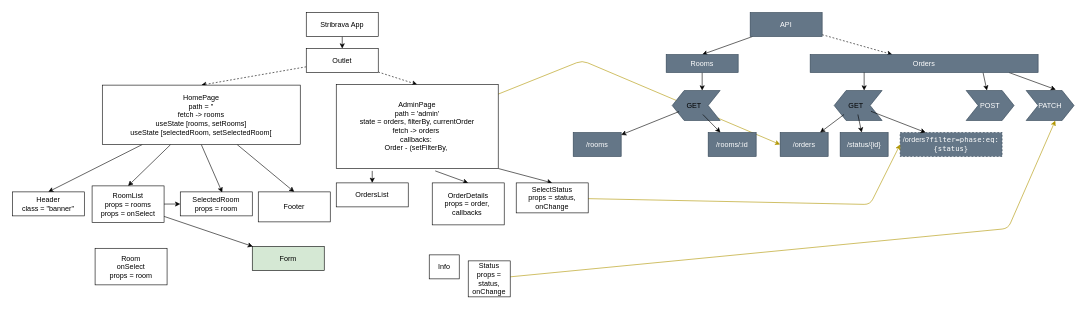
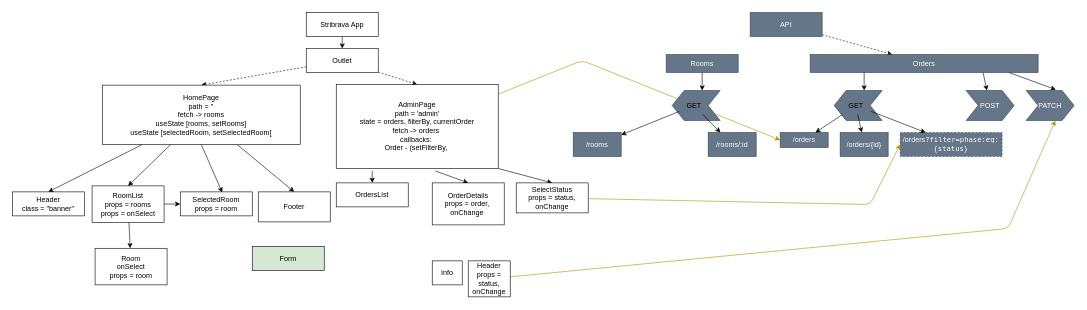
edge "API" -> "Rooms": removed
node "/orders": size 48x24 -> 48x15
node "/status/{id}": label "/status/{id}" -> "/orders/{id}"
node "OrderDetails props = order, callbacks": label "OrderDetails props = order, callbacks" -> "OrderDetails props = order, onChange"
edge "RoomList props = rooms props = onSelect" -> "Form": now "RoomList props = rooms props = onSelect" -> "Room onSelect props = room"
node "Info": moved (444, 267) -> (447, 273)
node "Status props = status, onChange": label "Status props = status, onChange" -> "Header props = status, onChange"
